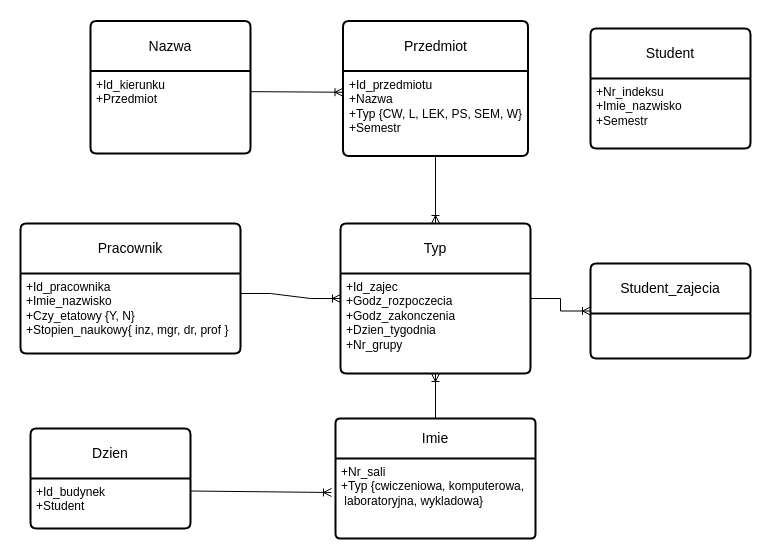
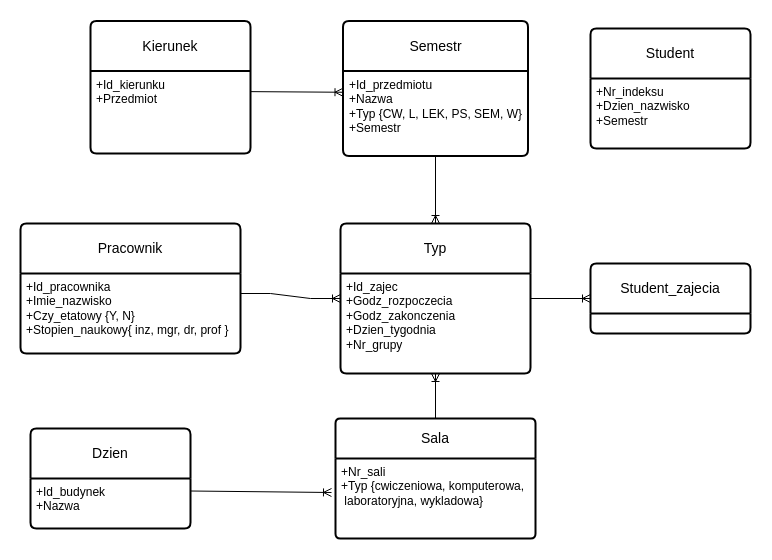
node "Nazwa": label "Nazwa" -> "Kierunek"
node "Przedmiot": label "Przedmiot" -> "Semestr"
node "+Nr_indeksu +Imie_nazwisko +Semestr": label "+Nr_indeksu +Imie_nazwisko +Semestr" -> "+Nr_indeksu +Dzien_nazwisko +Semestr"
node "Student_zajecia": size 160x95 -> 160x70
node "Imie": label "Imie" -> "Sala"
node "+Id_budynek +Student": label "+Id_budynek +Student" -> "+Id_budynek +Nazwa"
